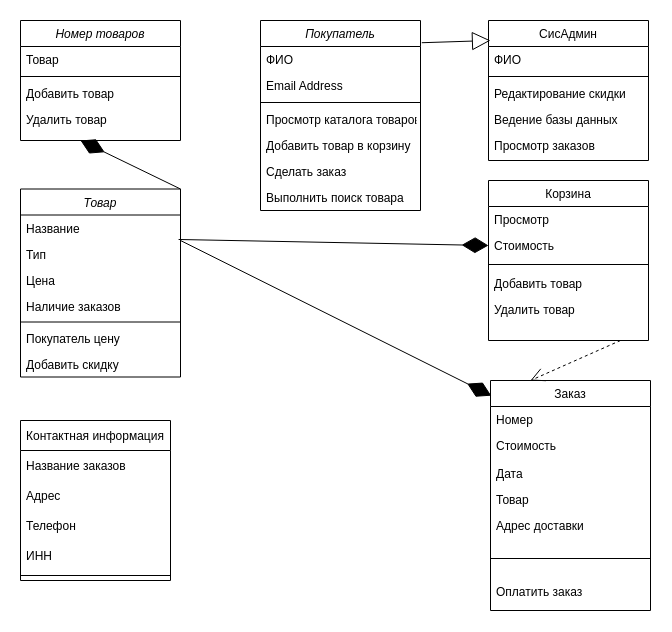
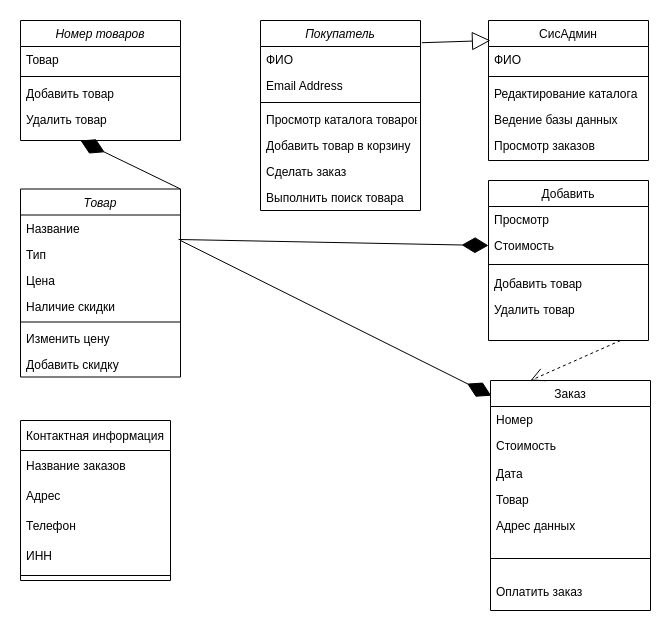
node "Редактирование скидки": label "Редактирование скидки" -> "Редактирование каталога"
node "Корзина": label "Корзина" -> "Добавить"
node "Наличие заказов": label "Наличие заказов" -> "Наличие скидки"
node "Покупатель цену": label "Покупатель цену" -> "Изменить цену"
node "Адрес доставки": label "Адрес доставки" -> "Адрес данных"
